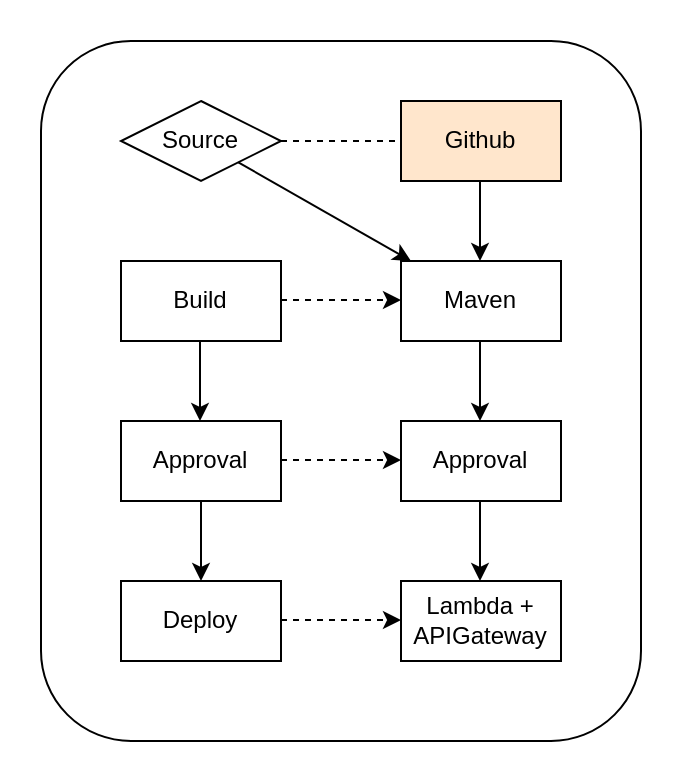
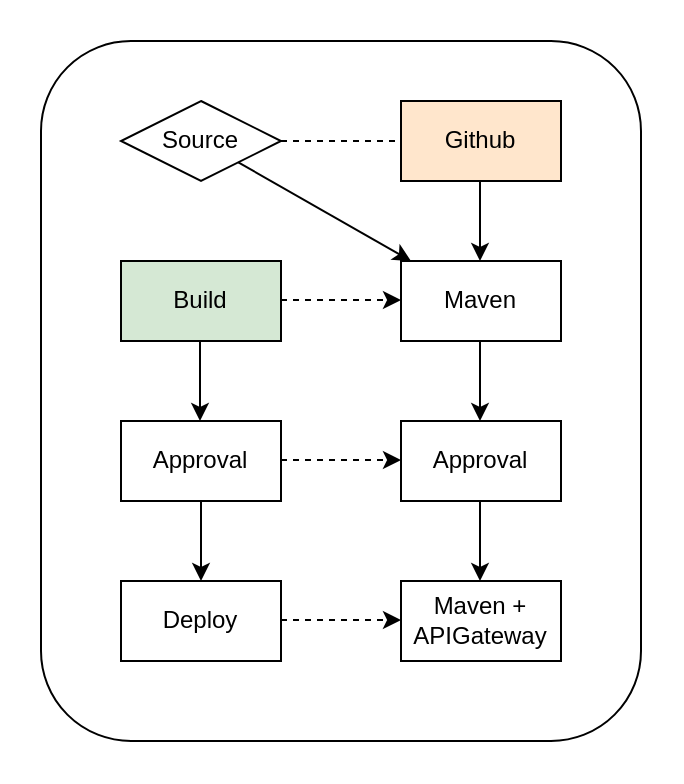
node "Build": fillcolor #ffffff -> #d5e8d4
node "Lambda + APIGateway": label "Lambda + APIGateway" -> "Maven + APIGateway"
